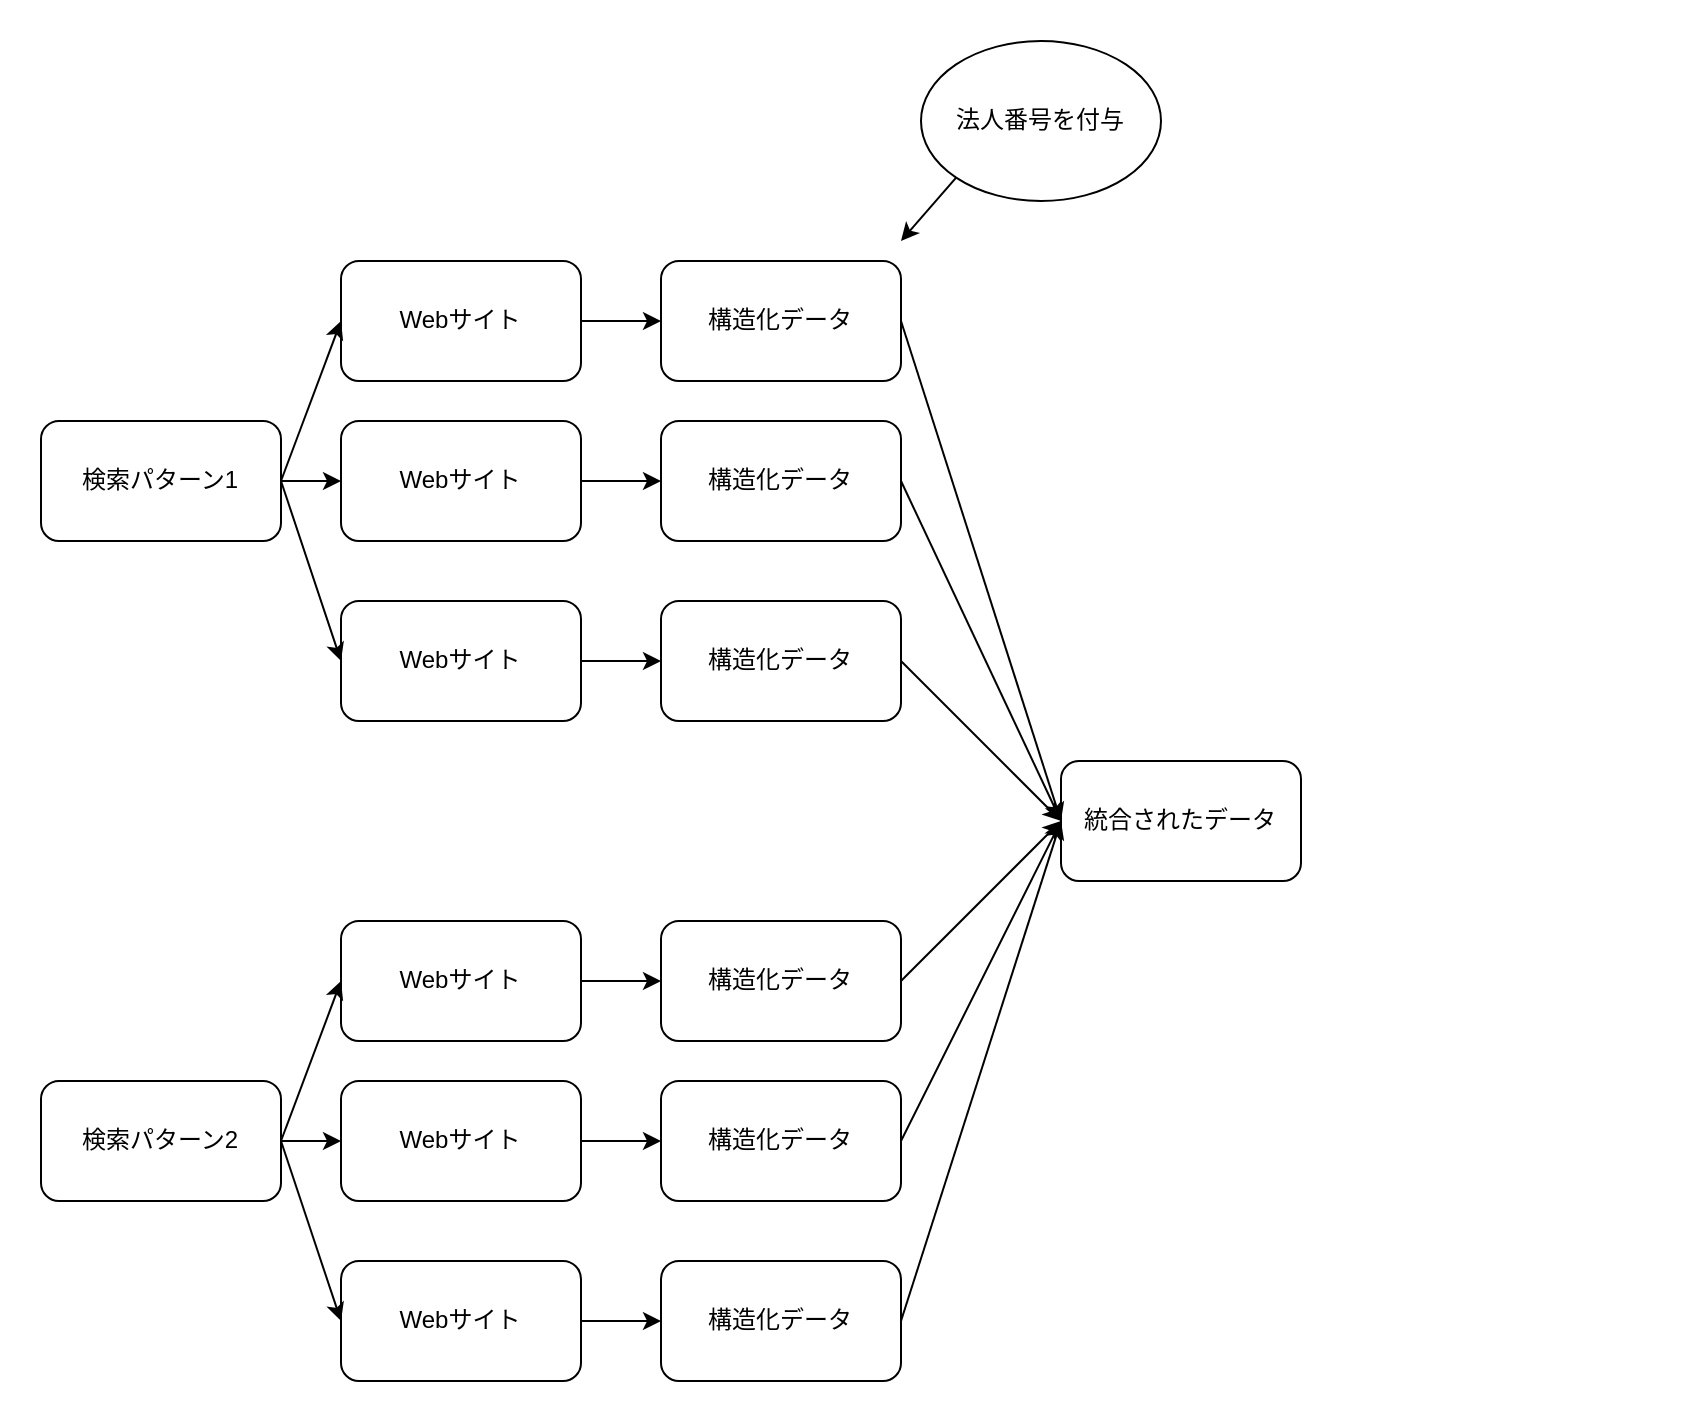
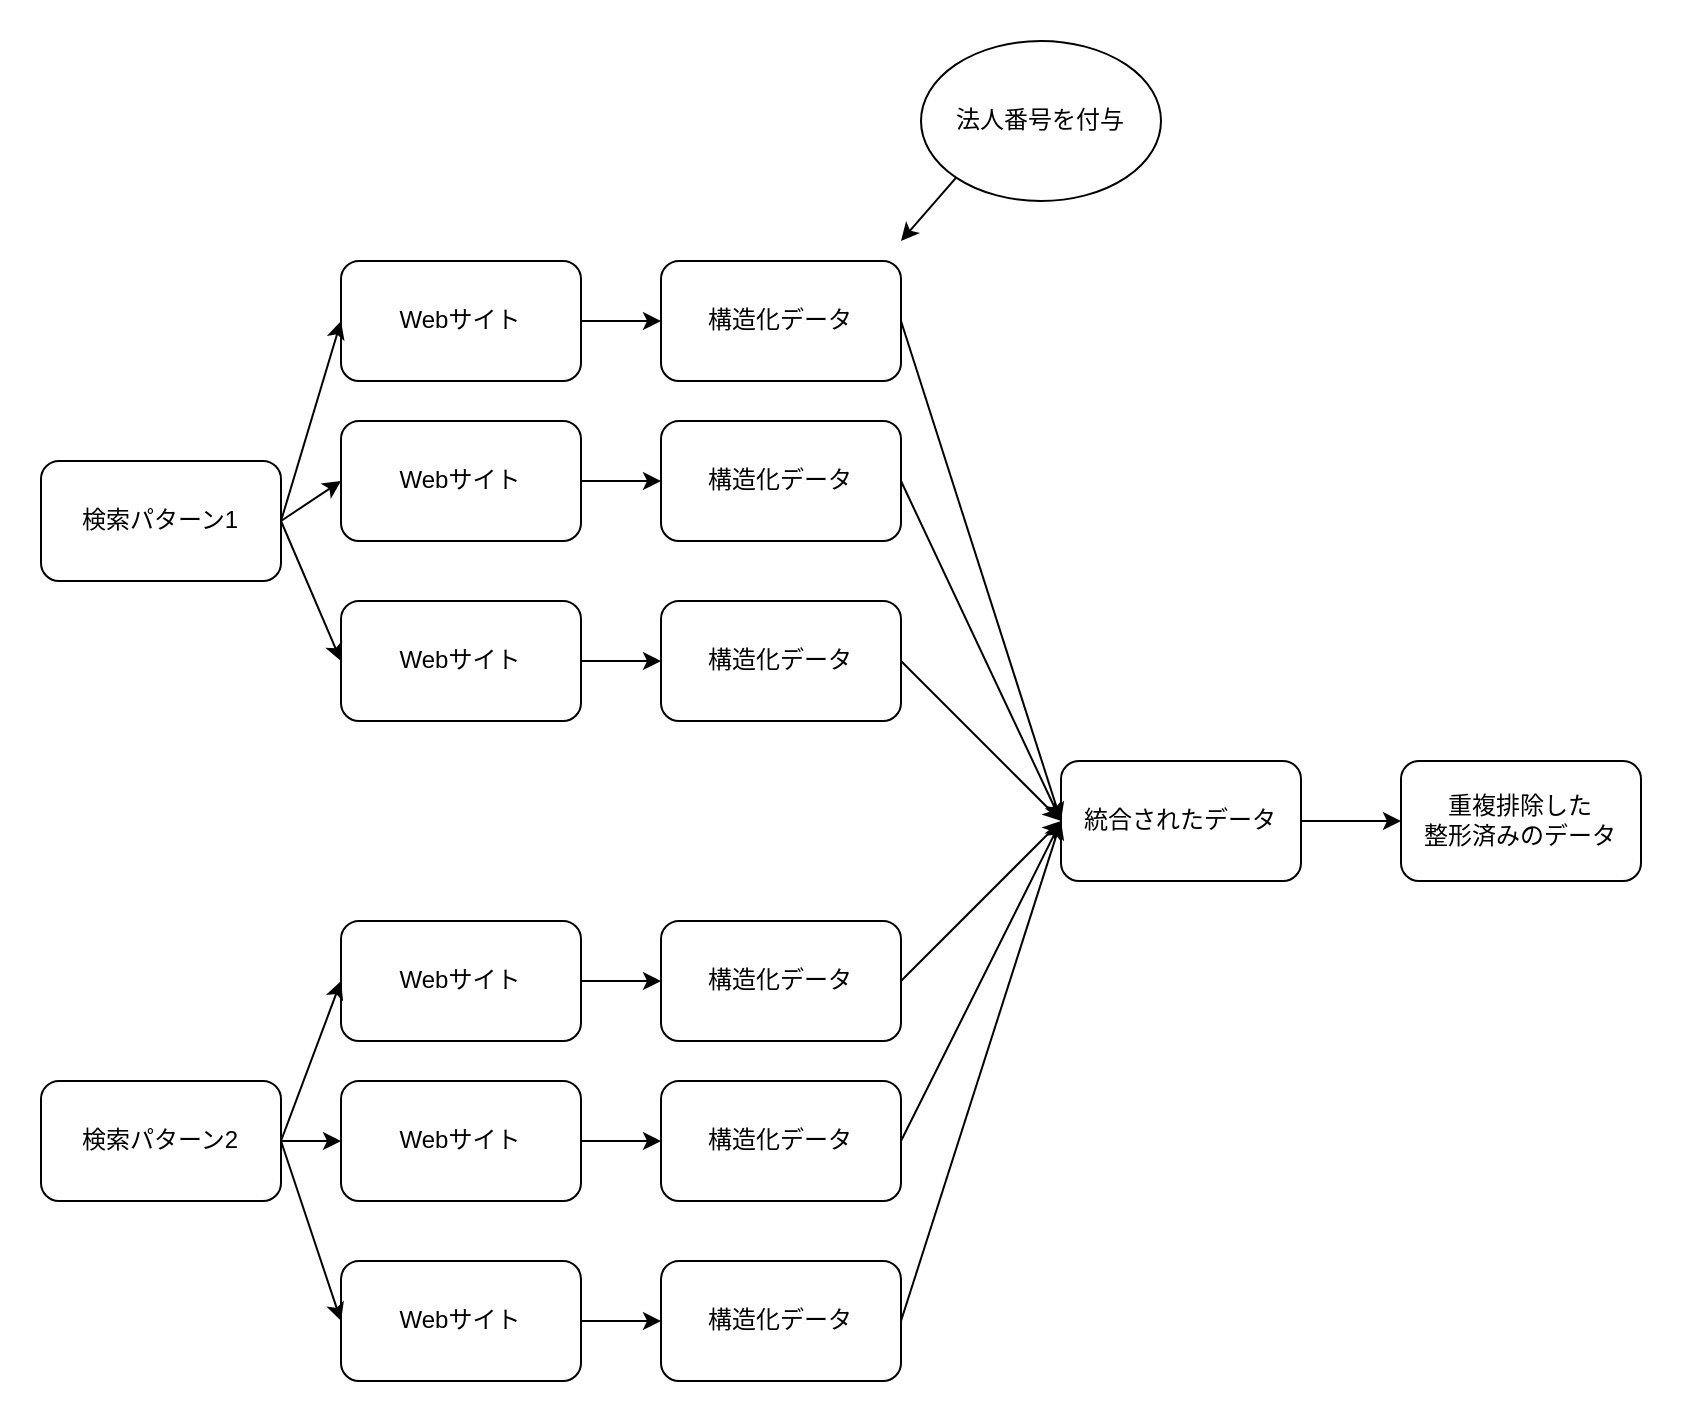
node "検索パターン1": moved (161, 481) -> (161, 521)
edge "統合されたデータ" -> "重複排除した 整形済みのデータ": added
node "重複排除した 整形済みのデータ": added
